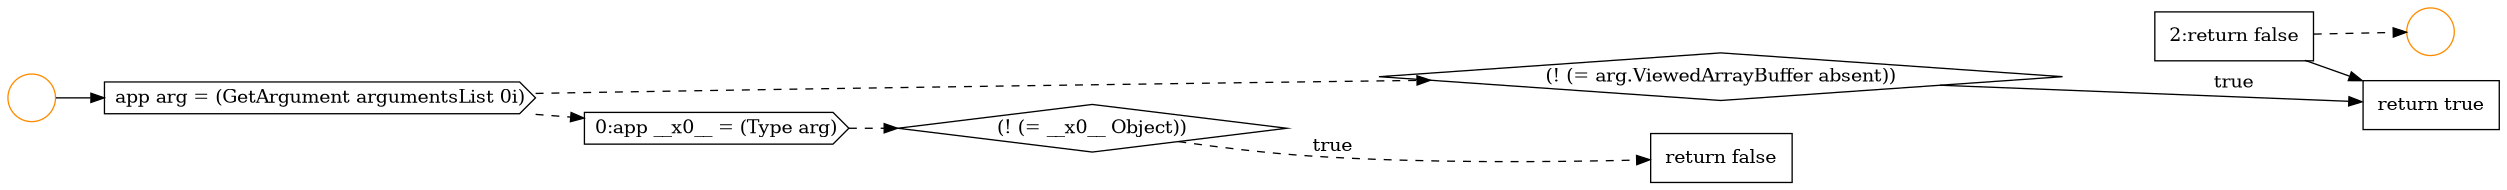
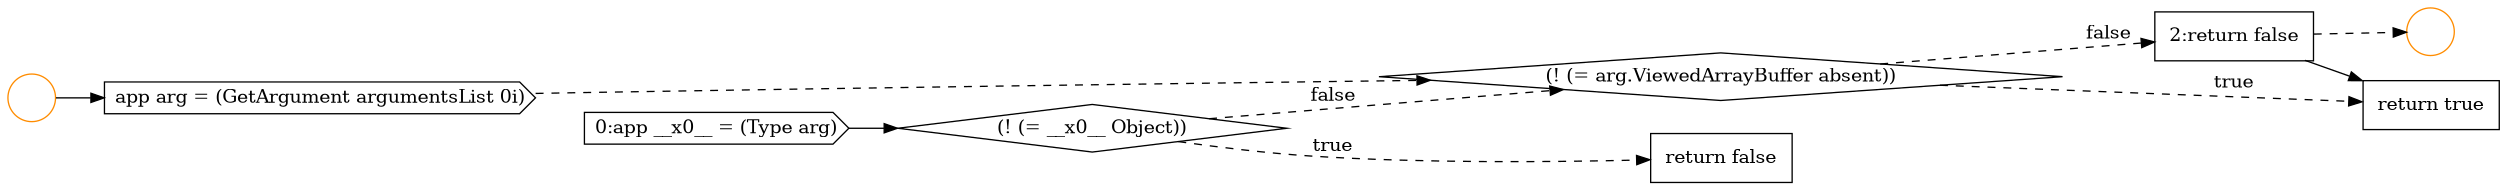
edge "(! (= arg.ViewedArrayBuffer absent))" -> "2:return false": added, label "false"
edge "(! (= arg.ViewedArrayBuffer absent))" -> "return true": style solid -> dashed
edge "(! (= __x0__ Object))" -> "(! (= arg.ViewedArrayBuffer absent))": added, label "false"
edge "app arg = (GetArgument argumentsList 0i)" -> "0:app __x0__ = (Type arg)": removed
edge "0:app __x0__ = (Type arg)" -> "(! (= __x0__ Object))": style dashed -> solid
